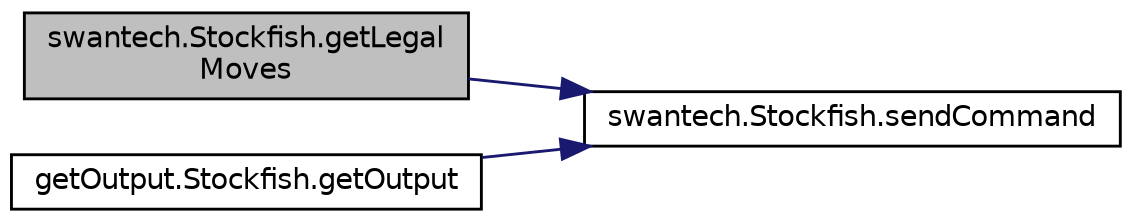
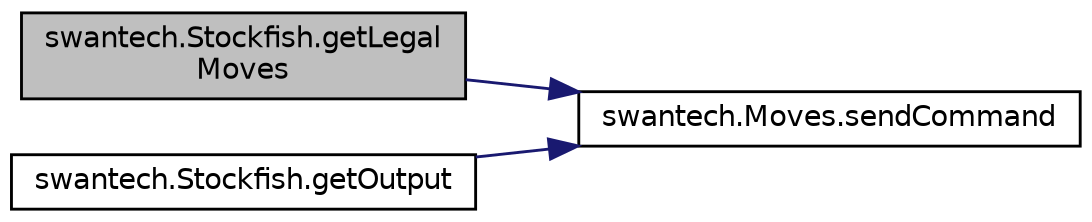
node "swantech.Stockfish.sendCommand": label "swantech.Stockfish.sendCommand" -> "swantech.Moves.sendCommand"
node "getOutput.Stockfish.getOutput": label "getOutput.Stockfish.getOutput" -> "swantech.Stockfish.getOutput"
